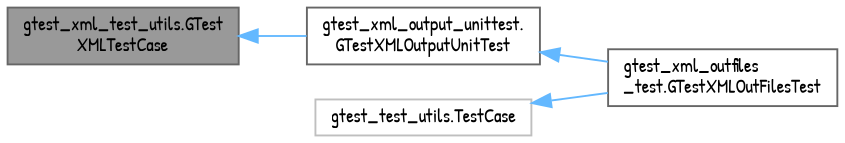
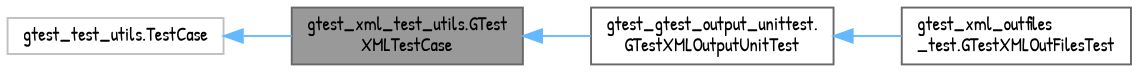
node "gtest_xml_output_unittest. GTestXMLOutputUnitTest": label "gtest_xml_output_unittest. GTestXMLOutputUnitTest" -> "gtest_gtest_output_unittest. GTestXMLOutputUnitTest"
edge "gtest_xml_outfiles _test.GTestXMLOutFilesTest" -> "gtest_test_utils.TestCase": now "gtest_xml_test_utils.GTest XMLTestCase" -> "gtest_test_utils.TestCase"
